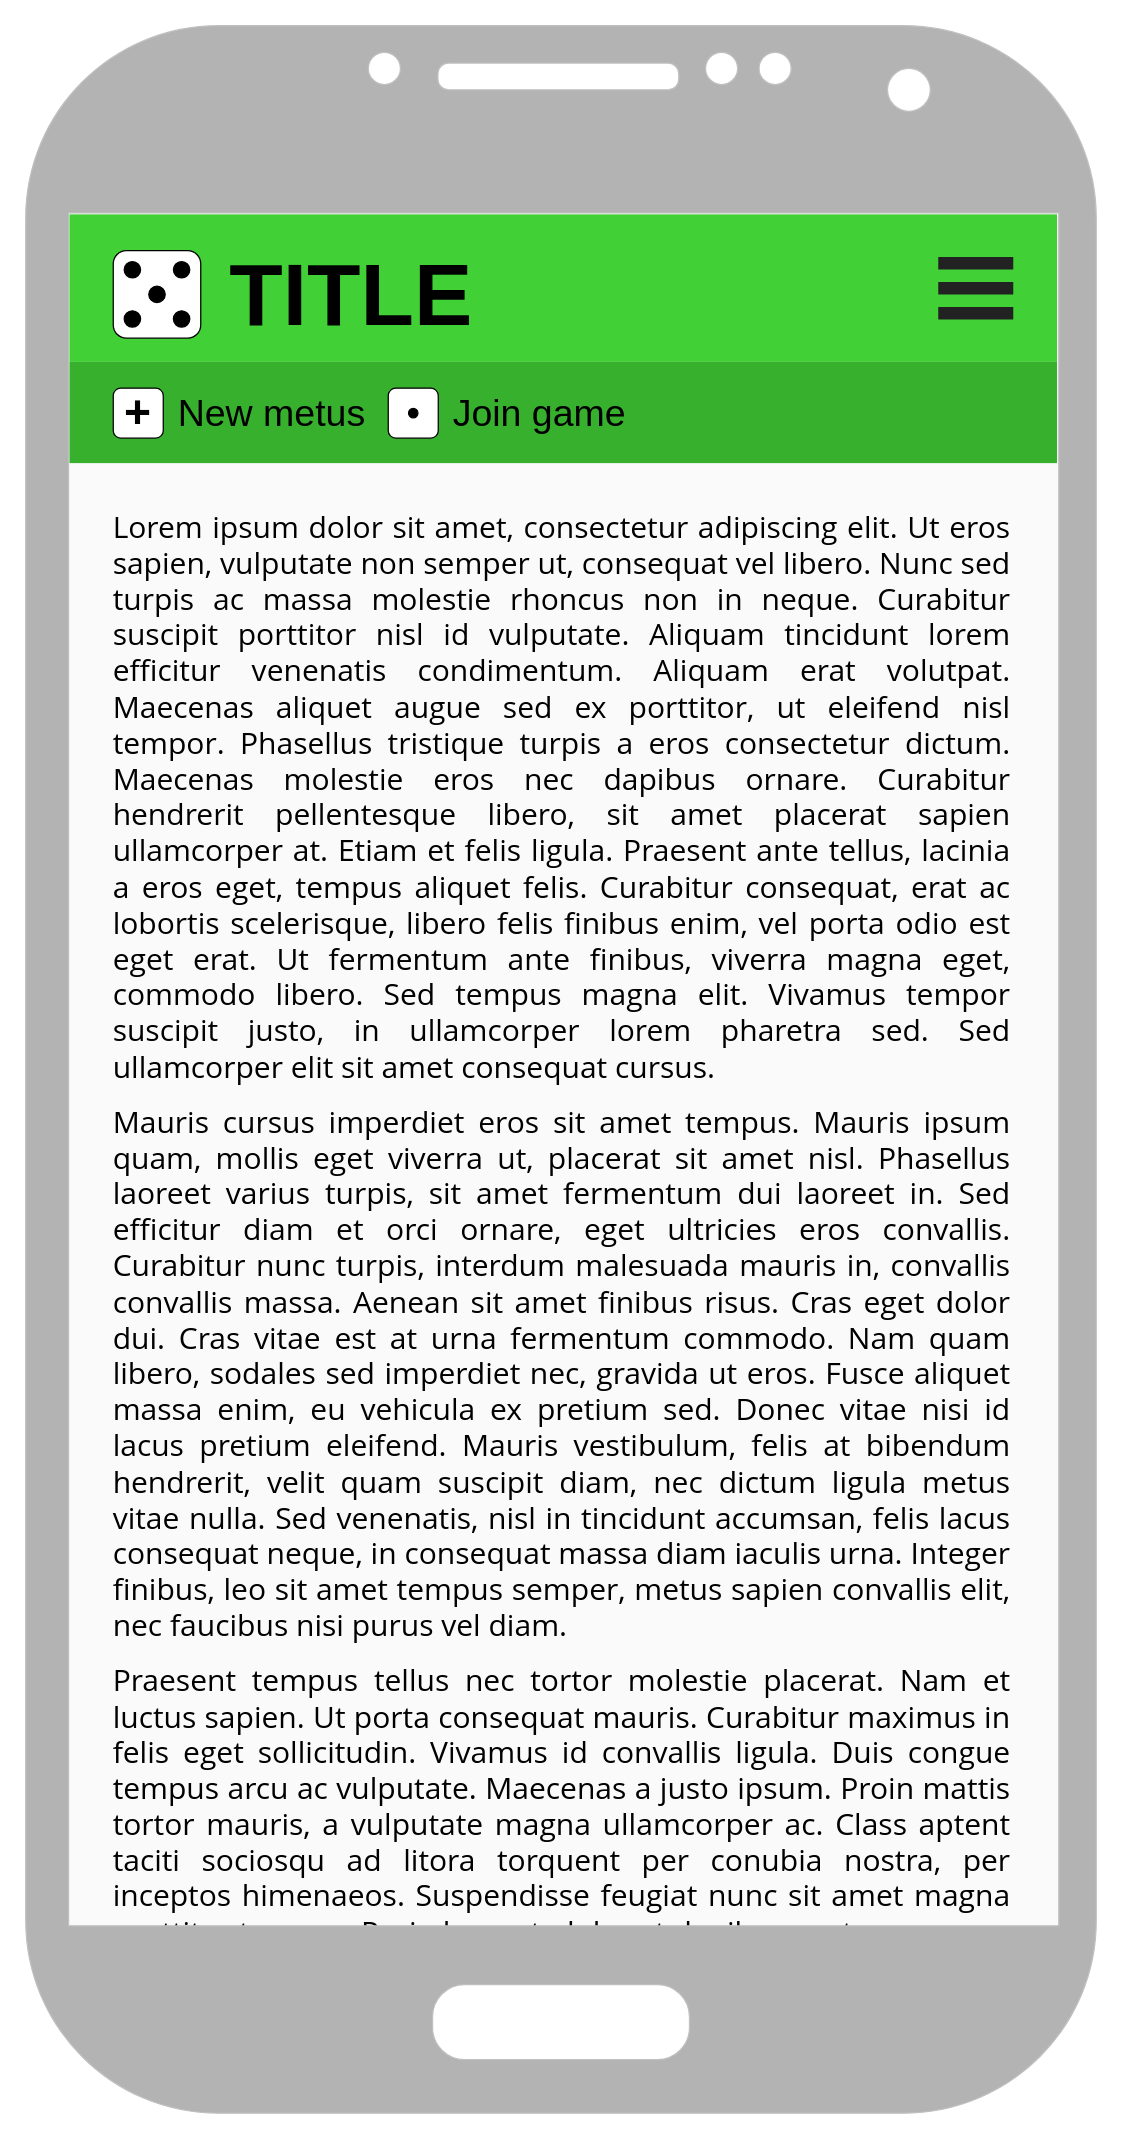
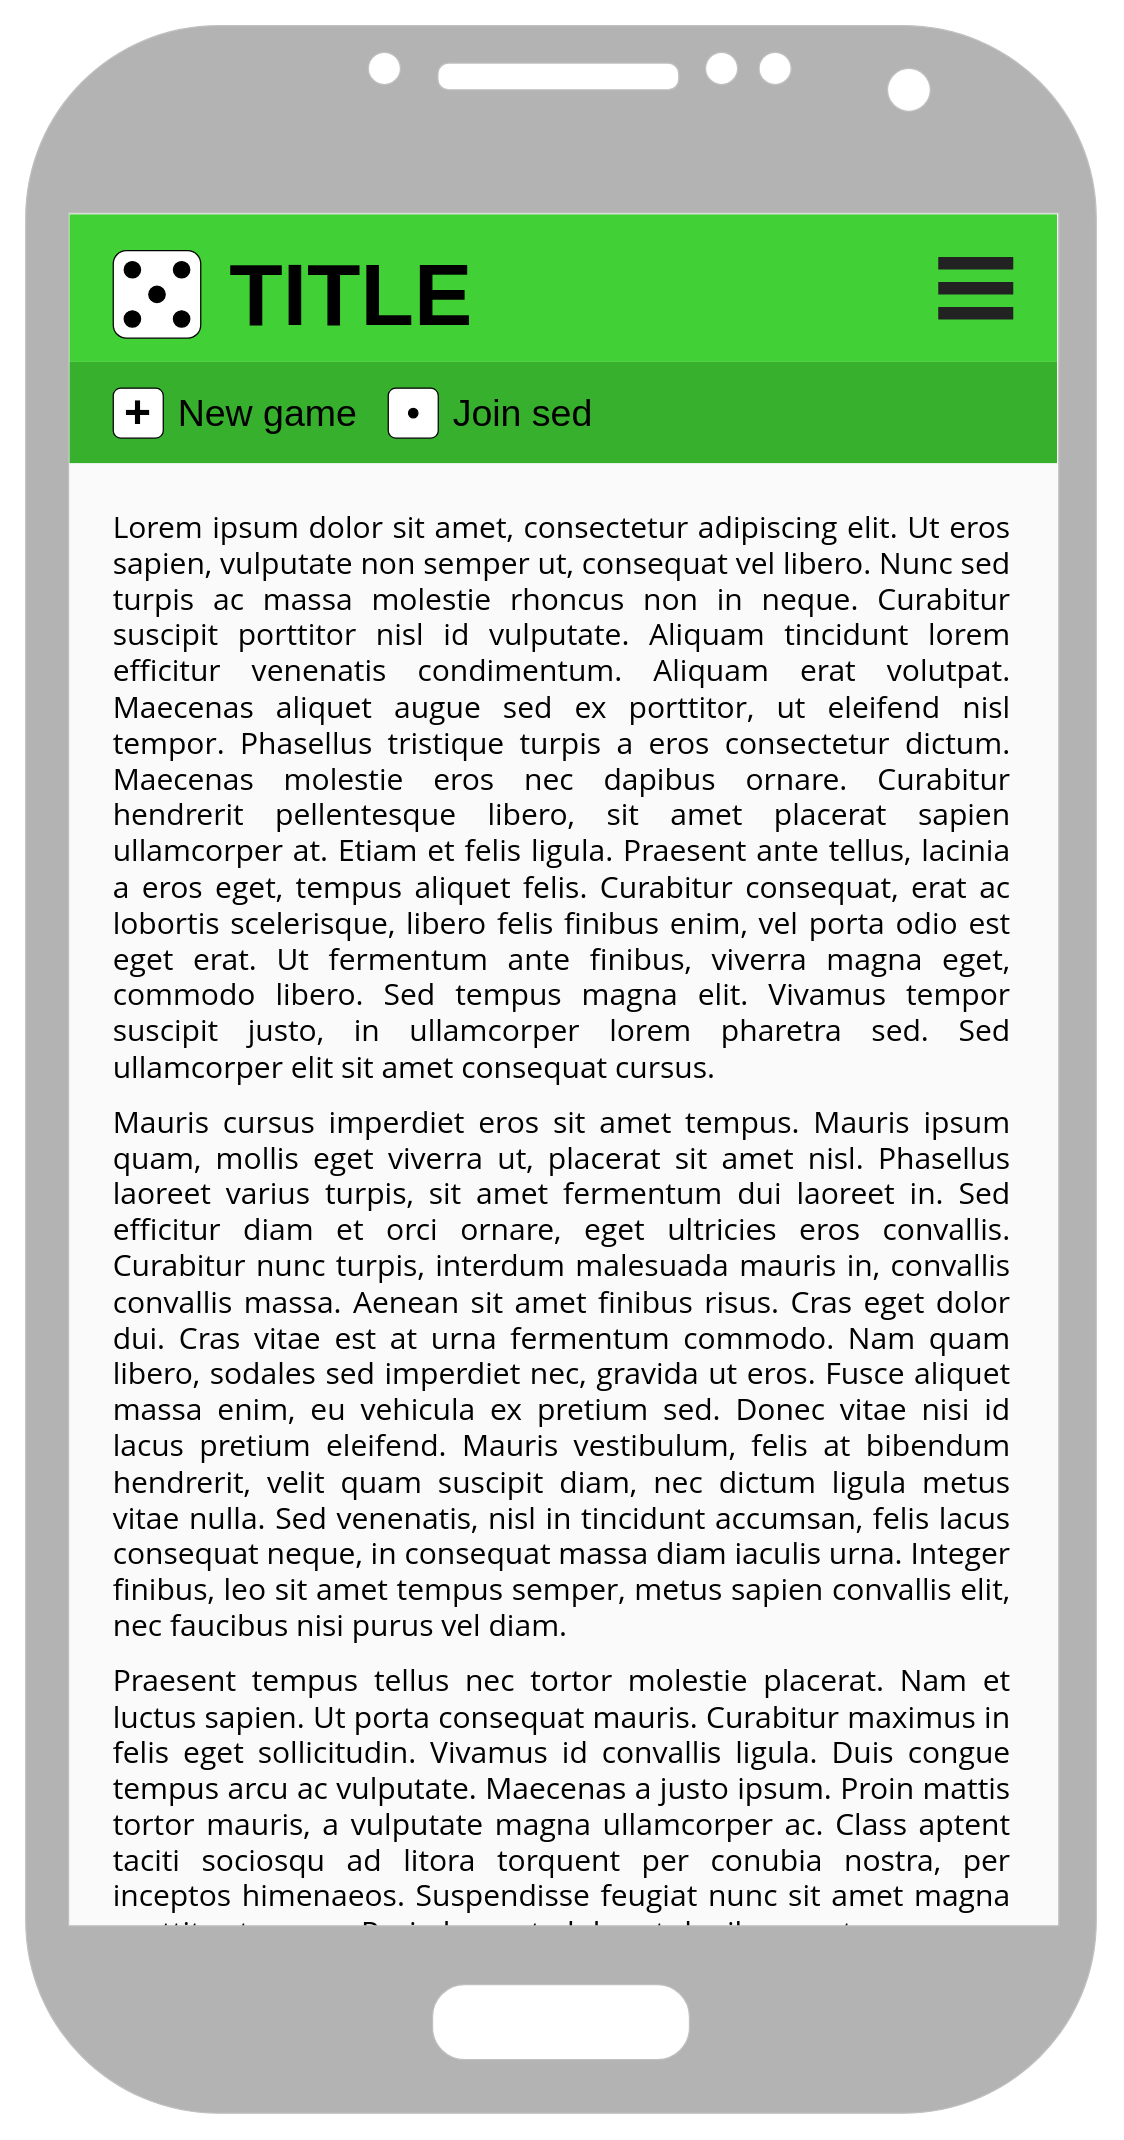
node "New metus": label "New metus" -> "New game"
node "Join game": label "Join game" -> "Join sed"
